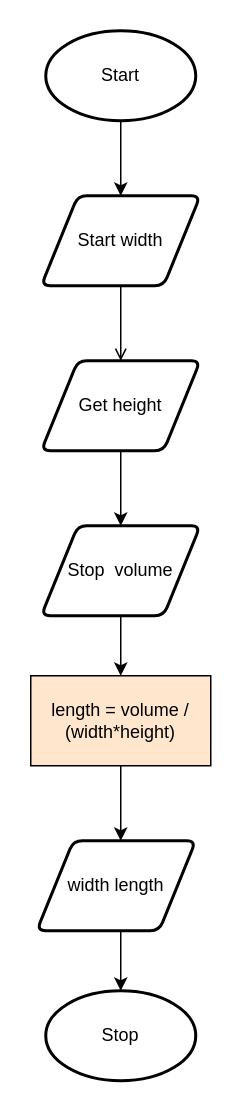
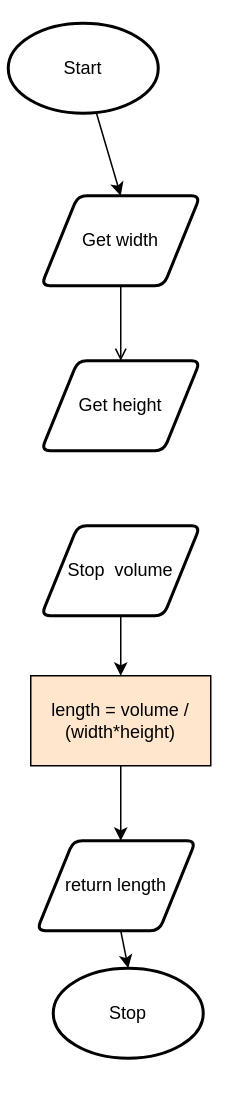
node "Start": moved (121, 76) -> (83, 68)
node "Start width": label "Start width" -> "Get width"
edge "Get height" -> "Stop volume": removed
node "width length": label "width length" -> "return length"
node "Stop": moved (121, 1036) -> (128, 1013)
